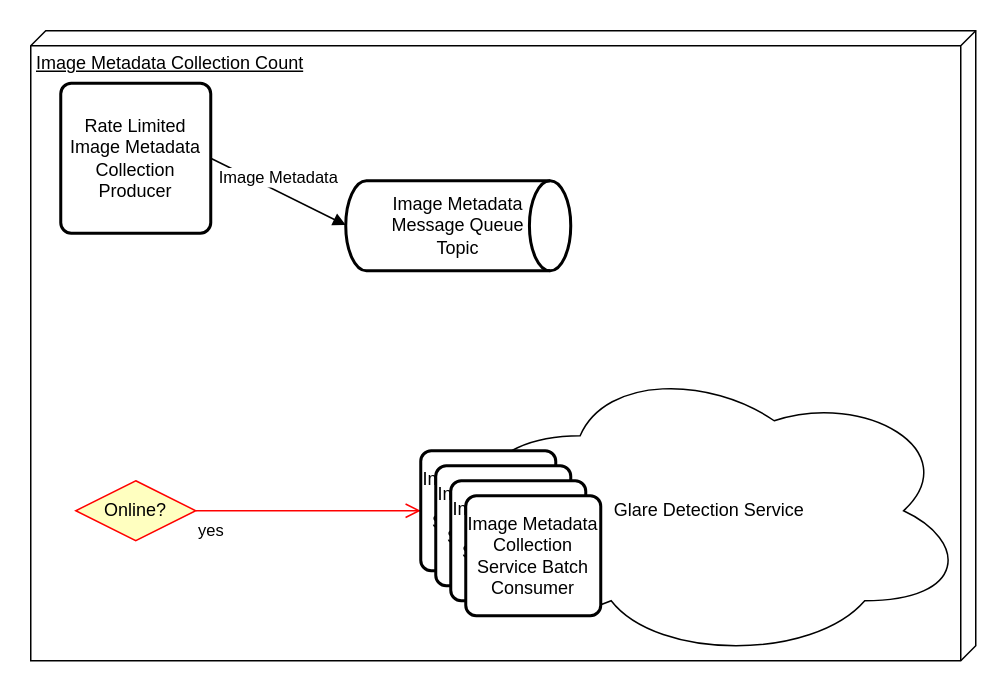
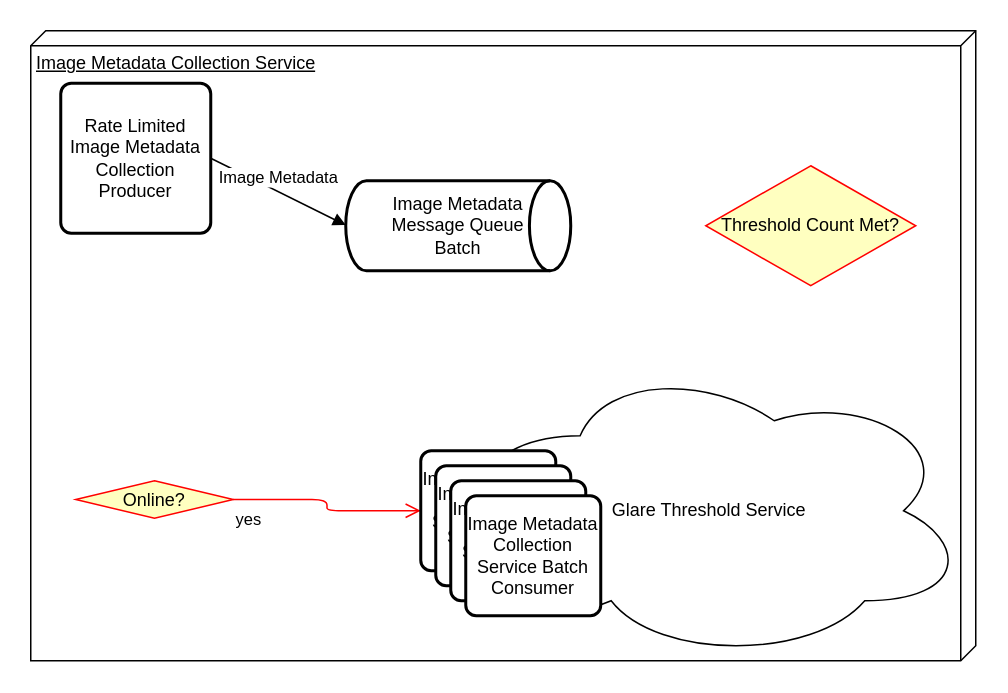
node "Image Metadata Collection Count": label "Image Metadata Collection Count" -> "Image Metadata Collection Service"
node "Image Metadata Message Queue Topic": label "Image Metadata Message Queue Topic" -> "Image Metadata Message Queue Batch"
node "Threshold Count Met?": added
node "Online?": size 120x60 -> 158x38
node "Glare Detection Service": label "Glare Detection Service" -> "Glare Threshold Service"
